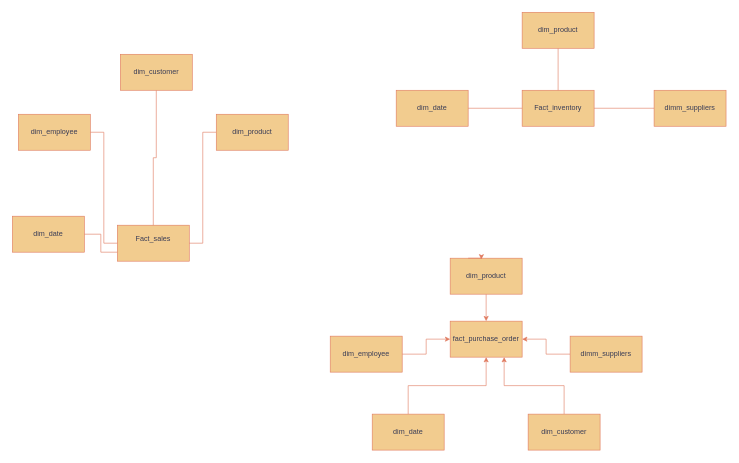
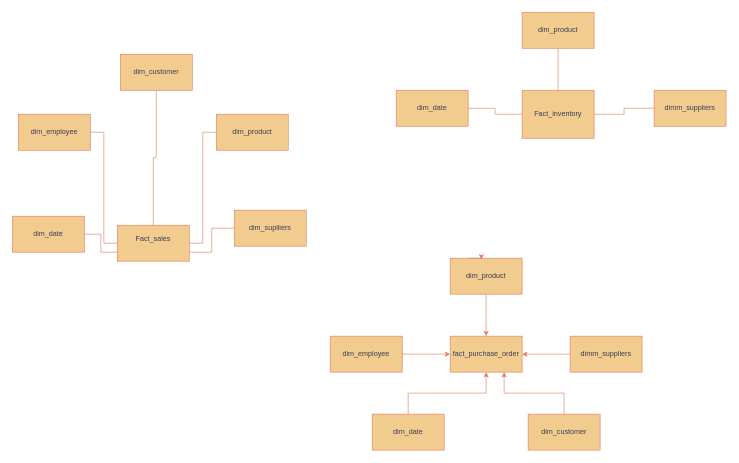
node "Fact_inventory": size 72x36 -> 72x48
node "dim_suplliers": added
edge "dim_suplliers" -- "Fact_sales": added
node "fact_purchase_order": moved (486, 339) -> (486, 354)
